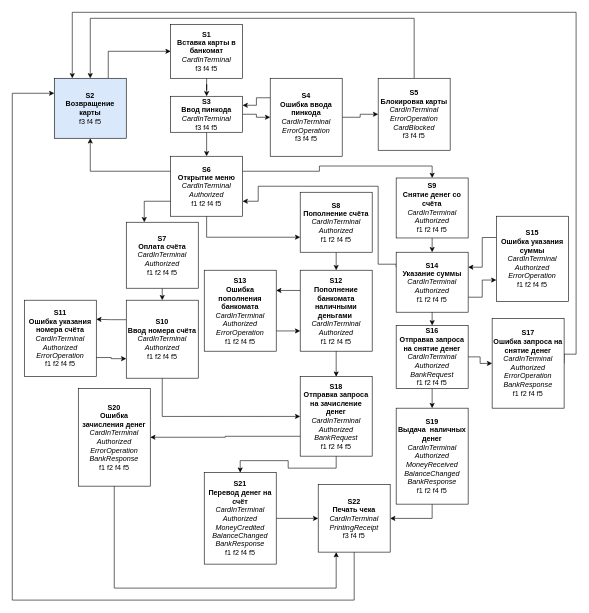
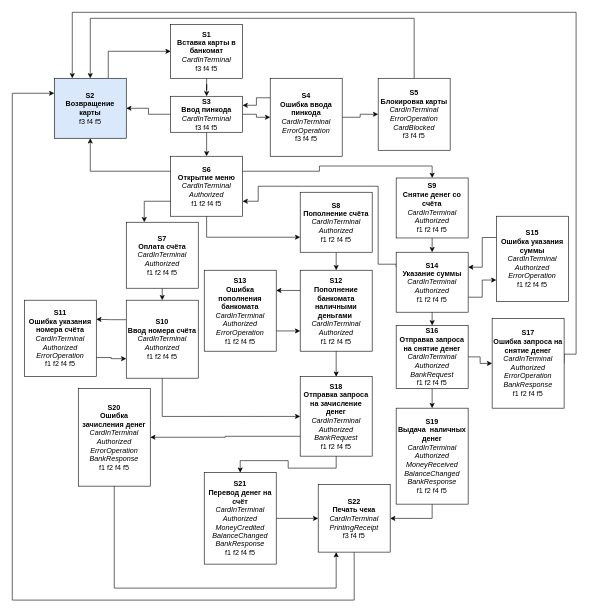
edge "S3 Ввод пинкода CardInTerminal f3 f4 f5" -> "S2 Возвращение карты f3 f4 f5": added
